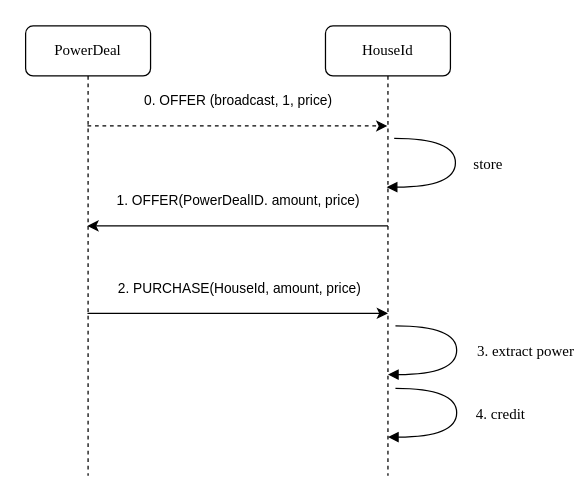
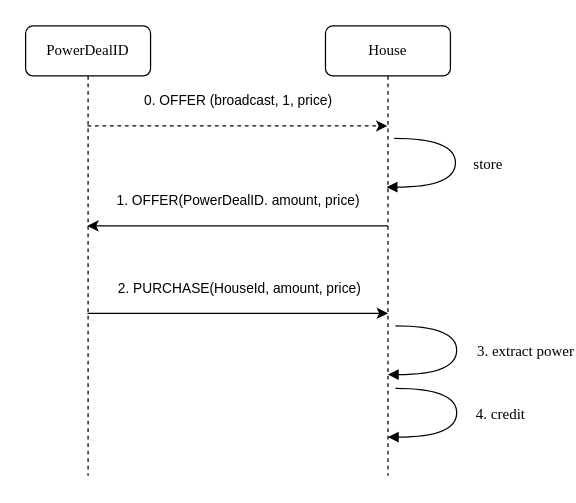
node "PowerDeal": label "PowerDeal" -> "PowerDealID"
node "HouseId": label "HouseId" -> "House"
